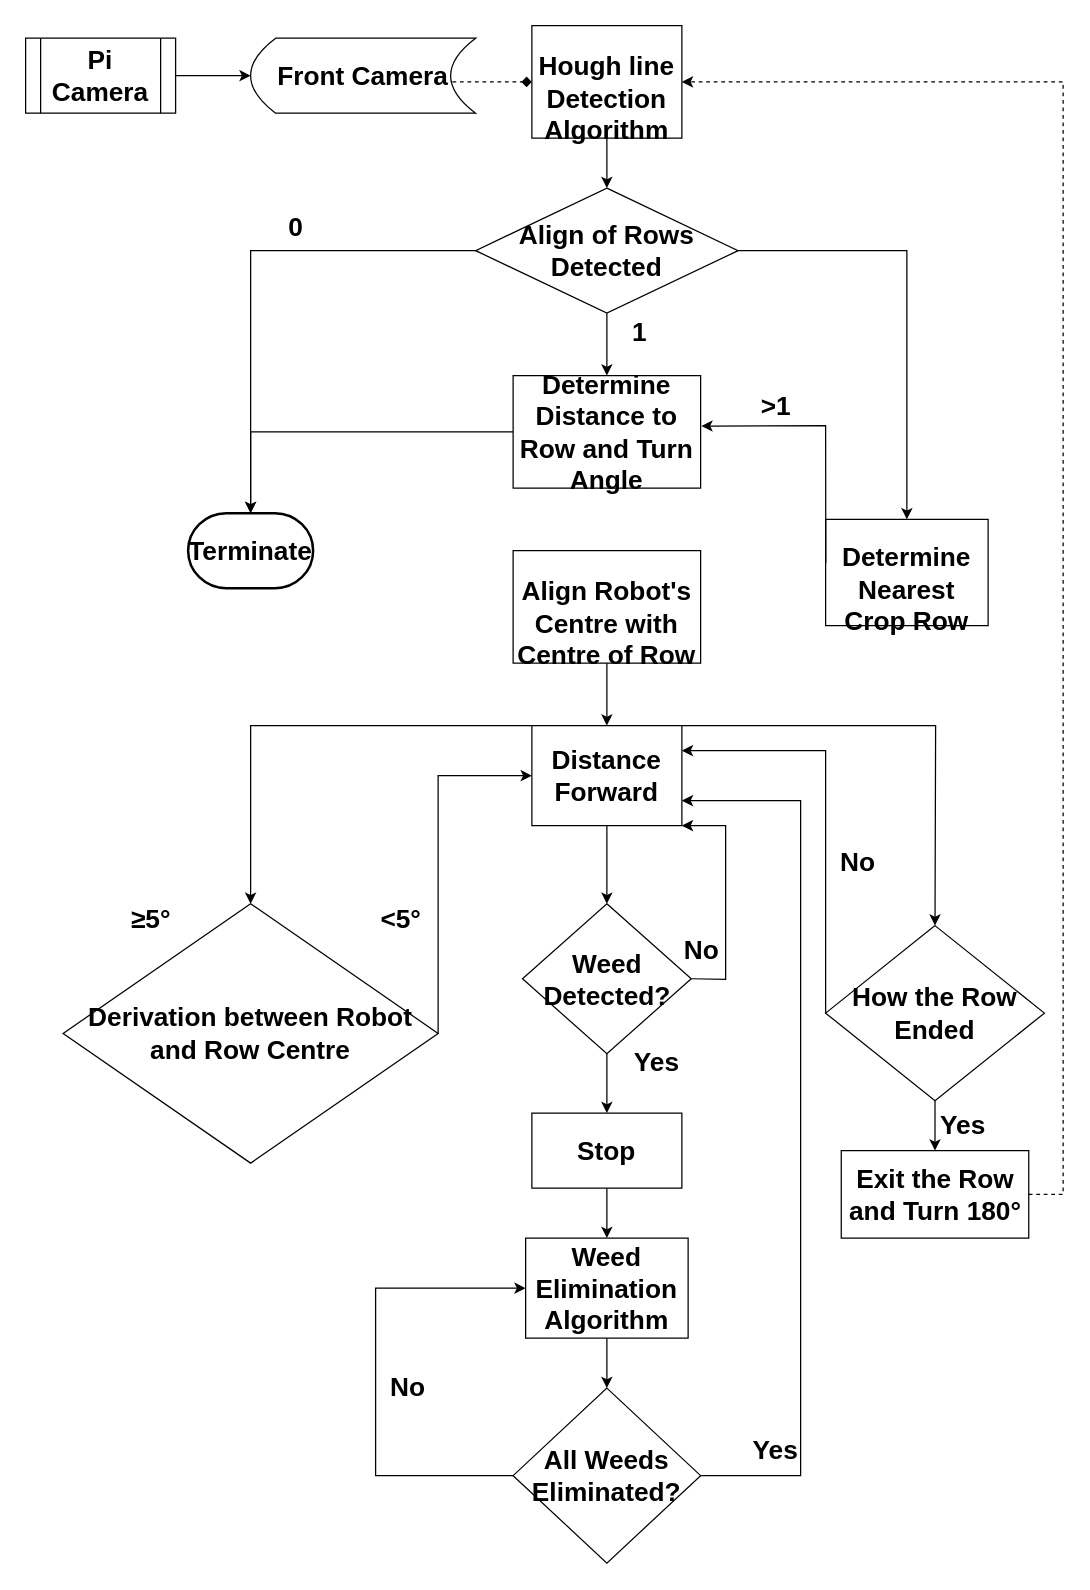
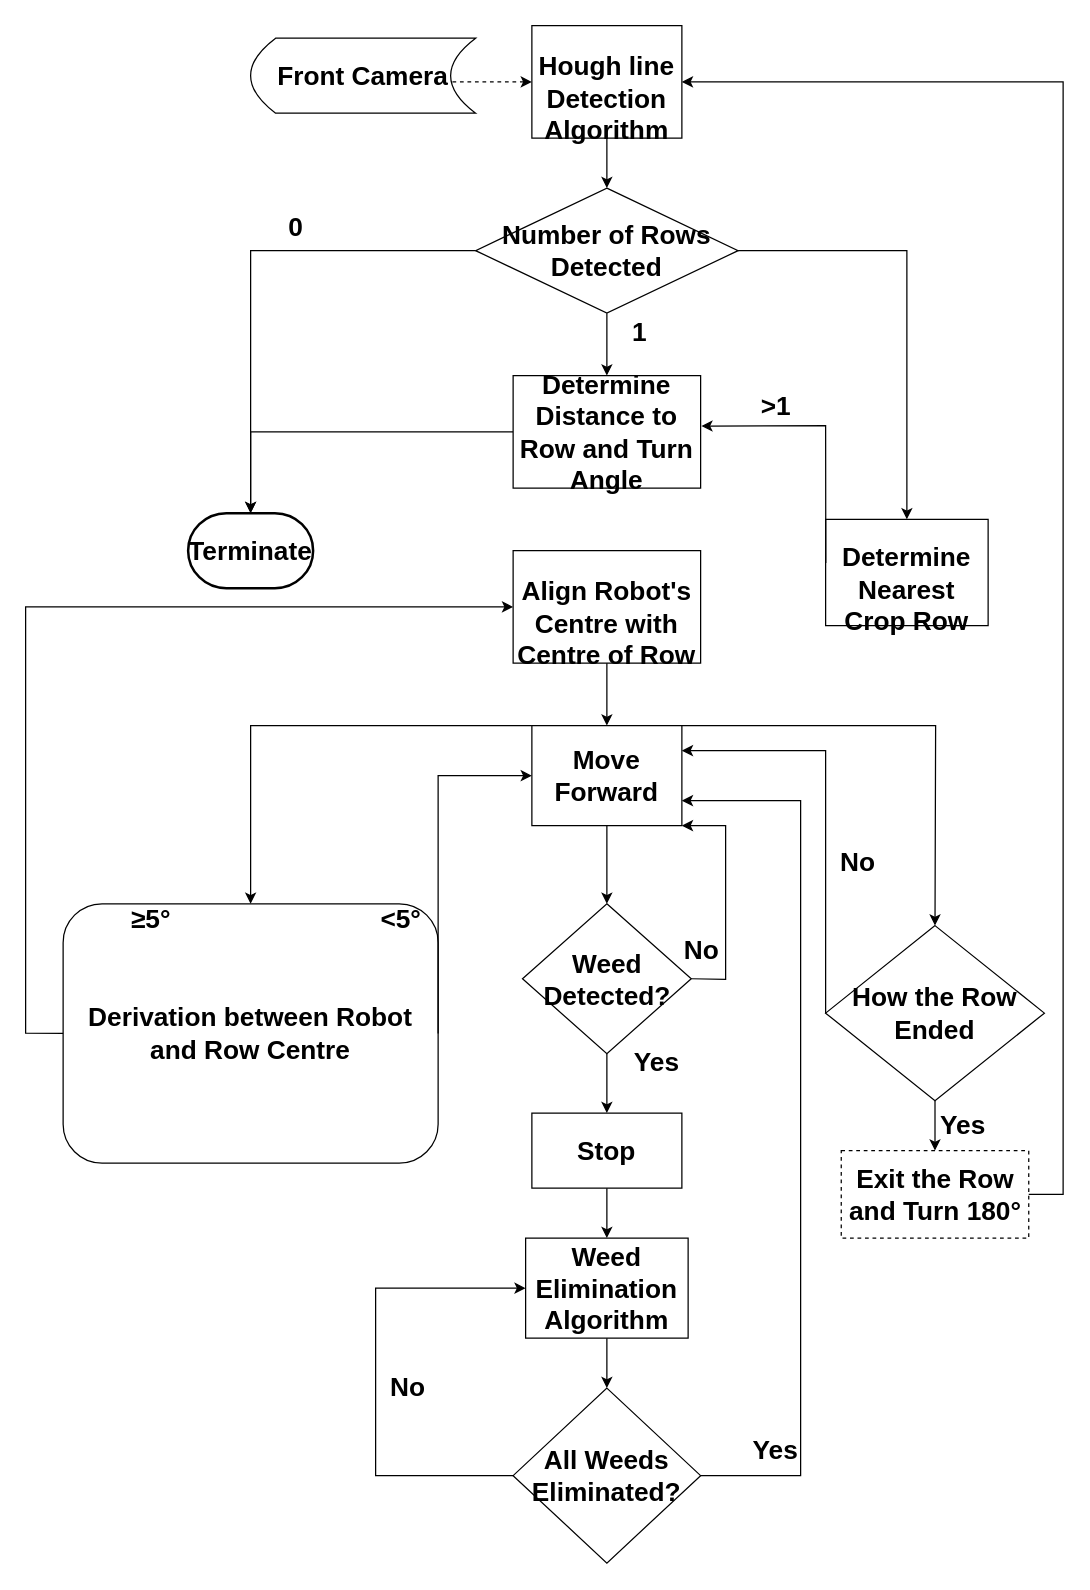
node "Pi Camera": removed
edge "Pi Camera" -> "Front Camera": removed
edge "Front Camera" -> "Hough line Detection Algorithm": arrowhead diamond -> classic
node "Align of Rows Detected": label "Align of Rows Detected" -> "Number of Rows Detected"
edge "Exit the Row and Turn 180°" -> "Hough line Detection Algorithm": style dashed -> solid
edge "Derivation between Robot and Row Centre" -> "Align Robot's Centre with Centre of Row": added
node "Distance Forward": label "Distance Forward" -> "Move Forward"
node "Derivation between Robot and Row Centre": shape diamond -> rounded rectangle
node "Exit the Row and Turn 180°": style solid -> dashed
